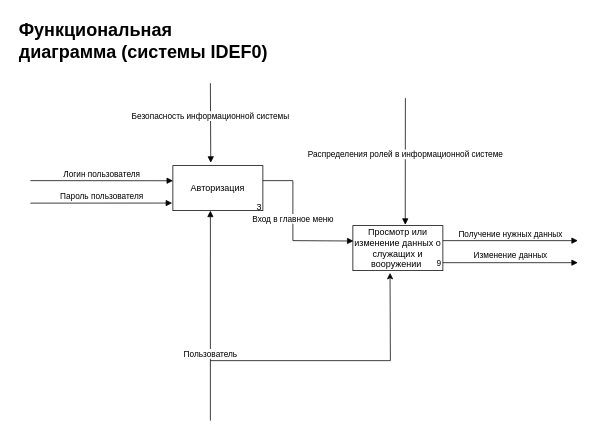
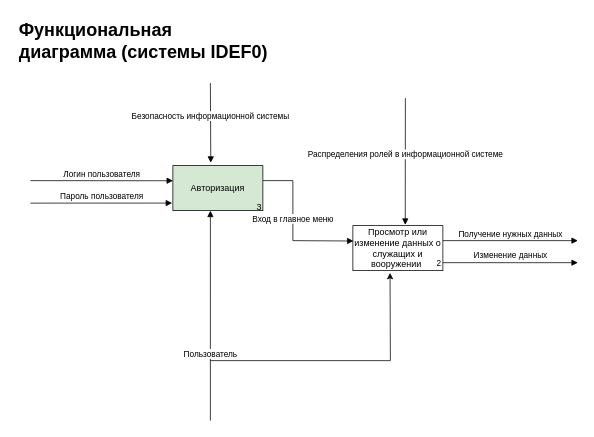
node "Авторизация": fillcolor #ffffff -> #d5e8d4
node "9": label "9" -> "2"
